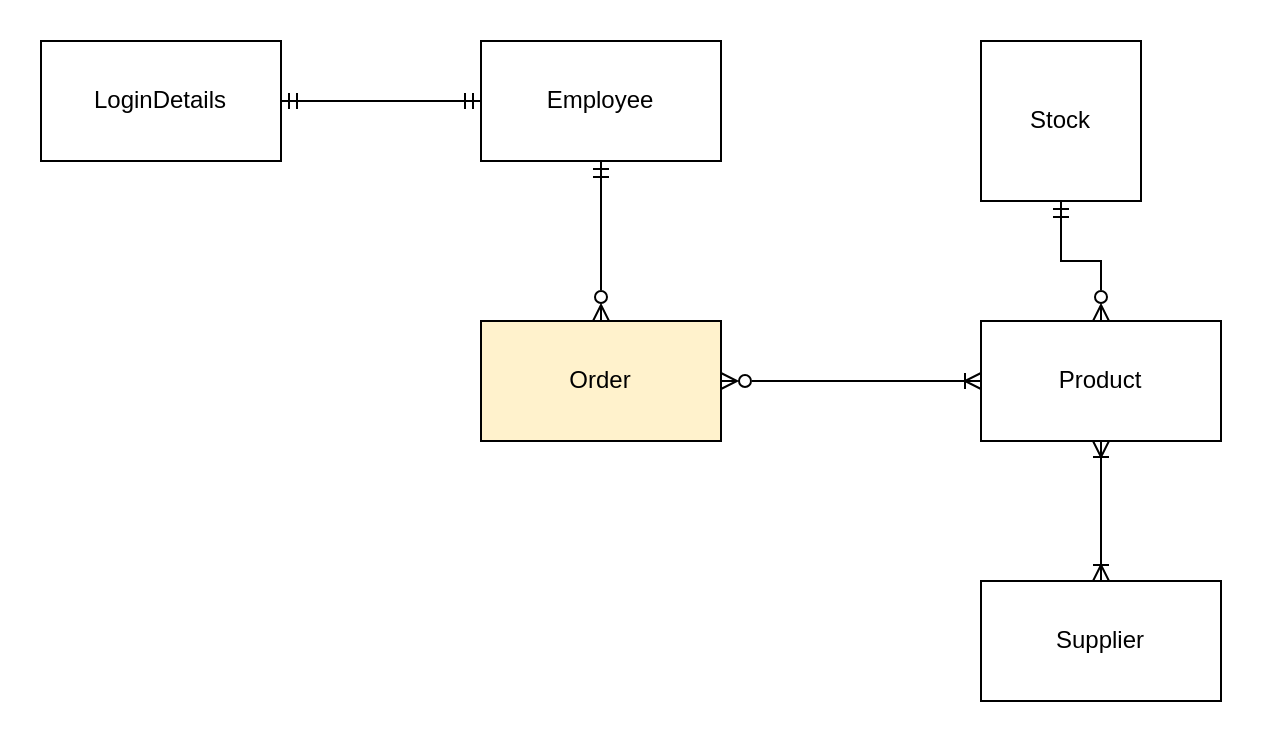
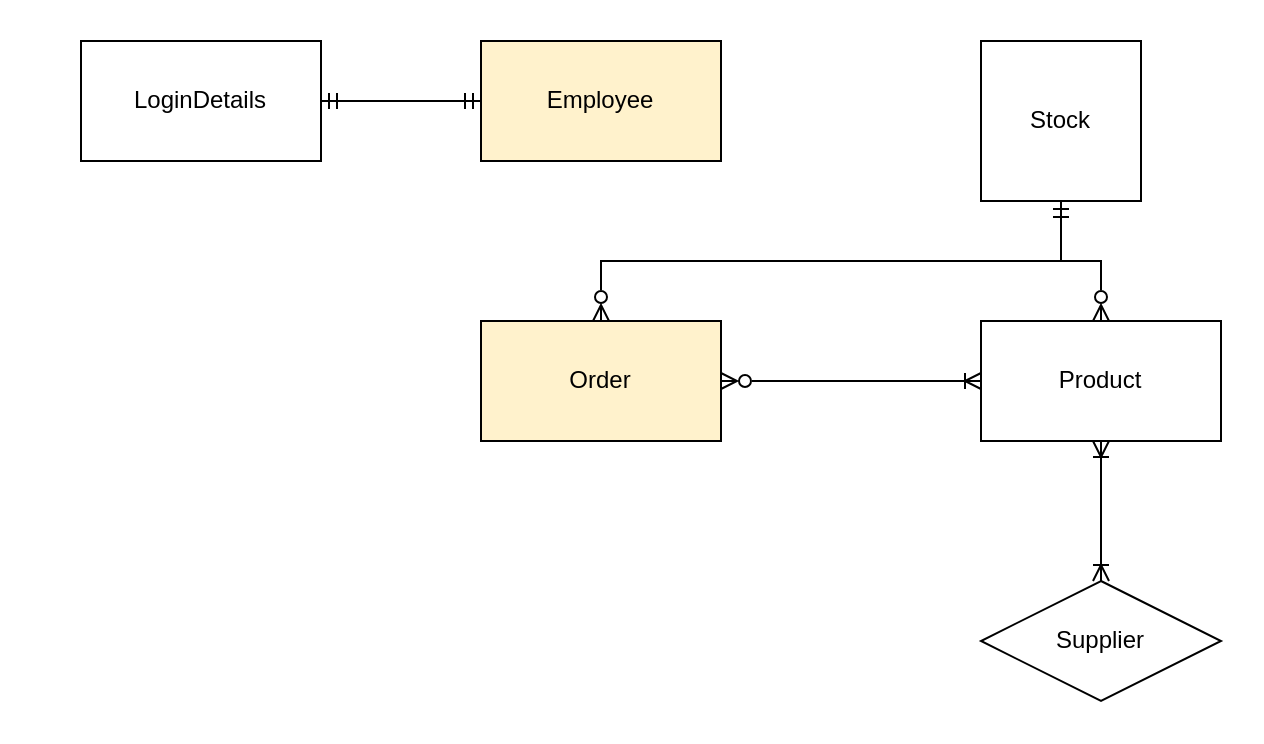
node "LoginDetails": moved (161, 101) -> (201, 101)
node "Employee": fillcolor #ffffff -> #fff2cc
edge "Employee" -- "Order": now "Stock" -- "Order"
node "Supplier": shape rectangle -> diamond
